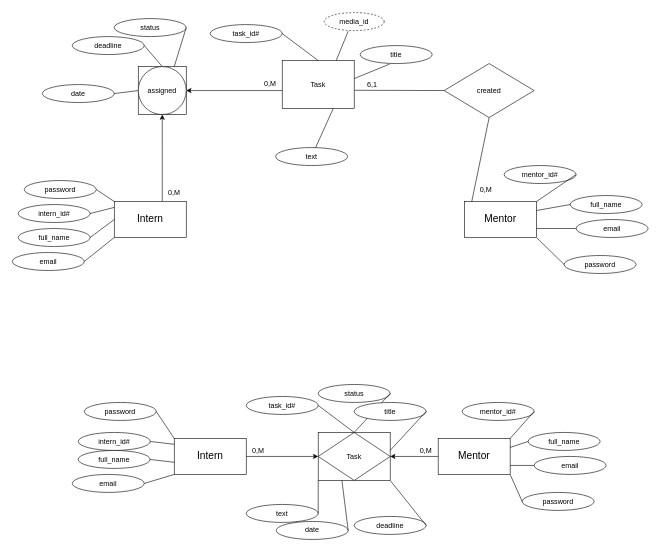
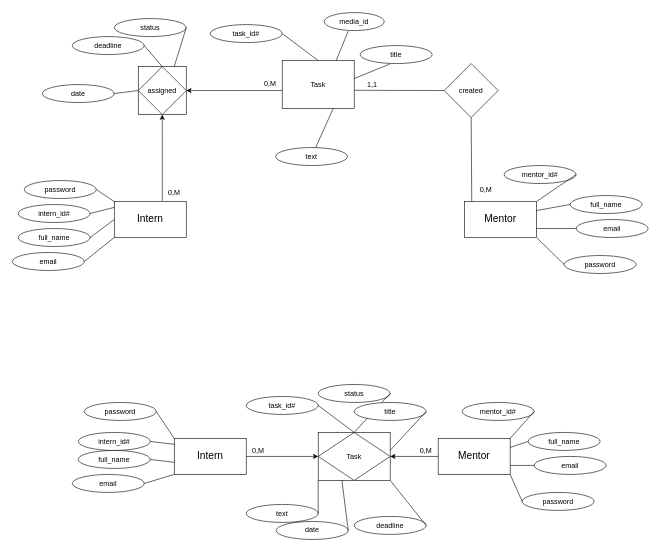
node "media_id": style dashed -> solid
node "6,1": label "6,1" -> "1,1"
node "assigned": shape ellipse -> diamond
node "created": size 90x54 -> 54x54
